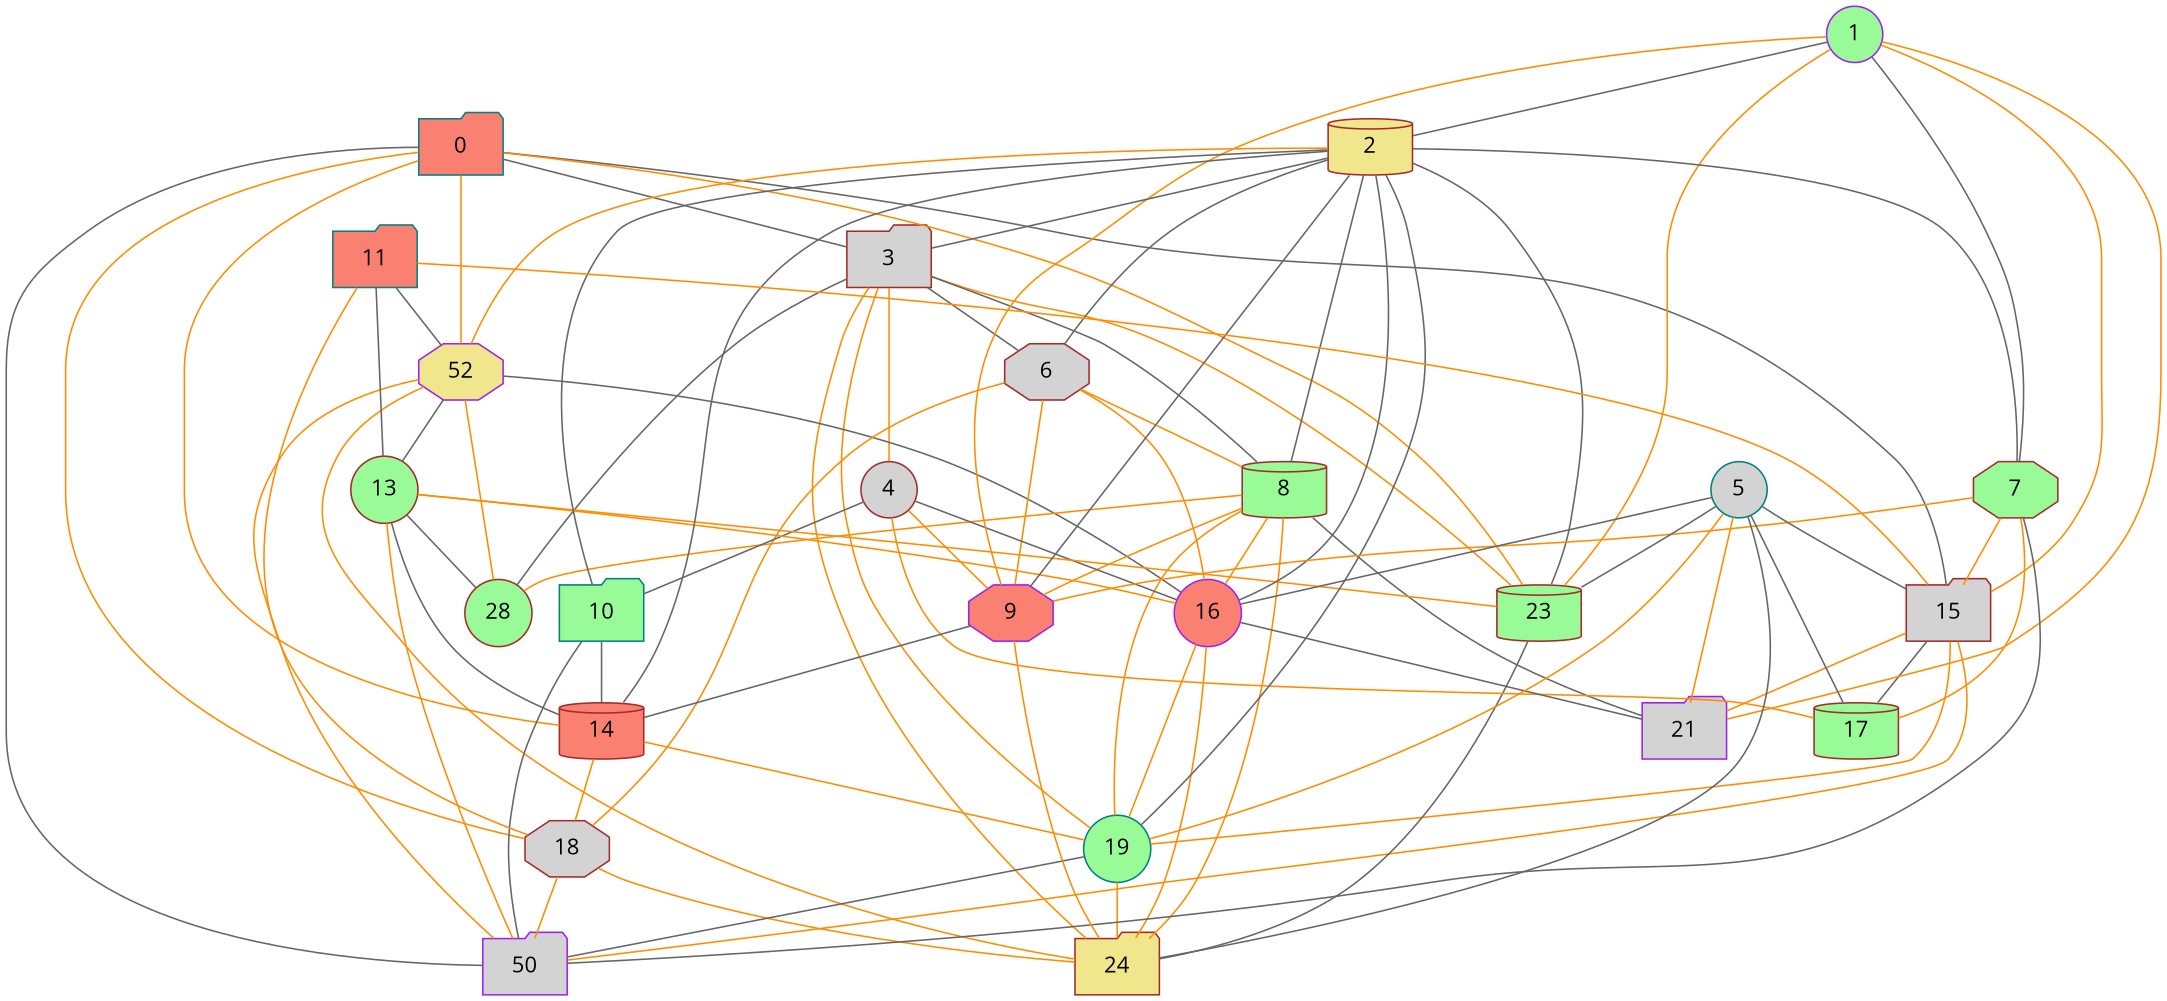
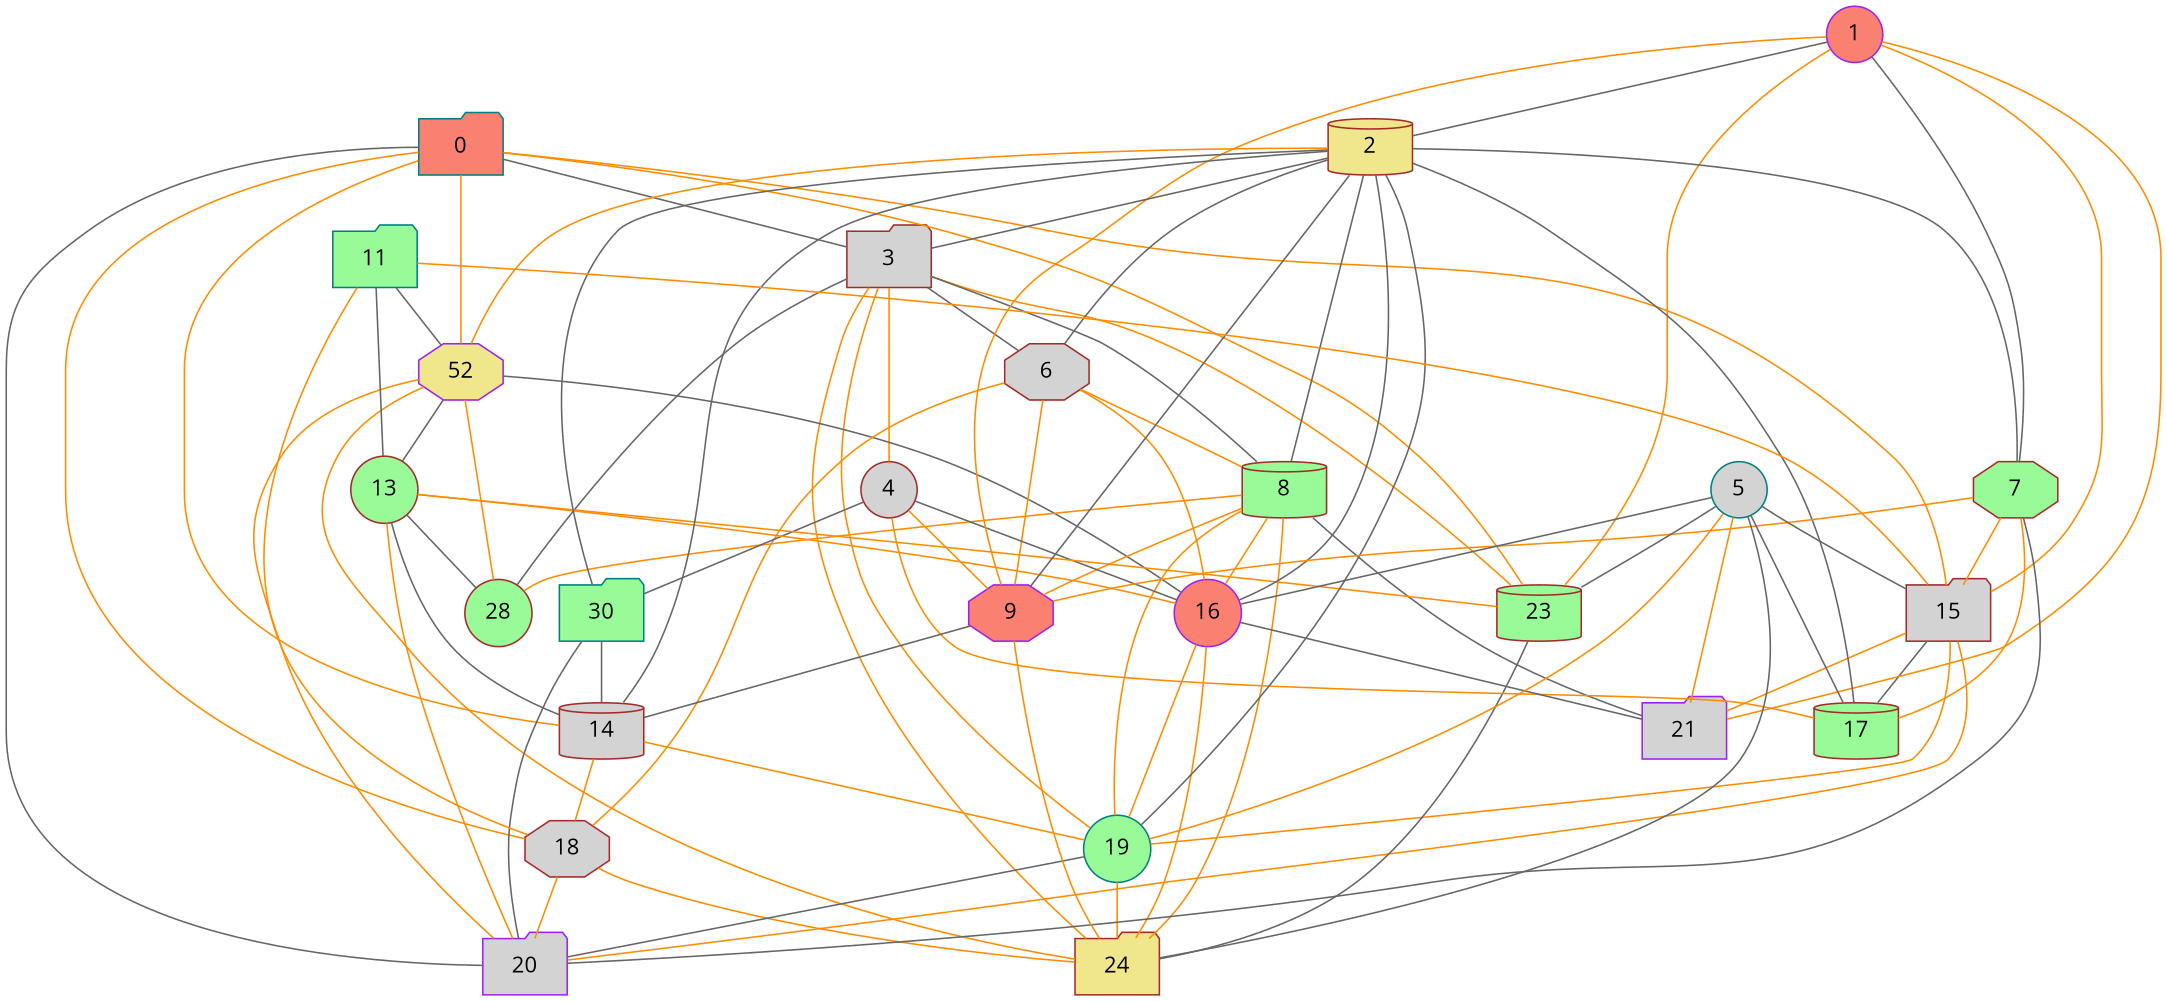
node "1": fillcolor palegreen -> salmon
edge "0" -- "15": color gray40 -> darkorange
node "11": fillcolor salmon -> palegreen
edge "2" -- "23": now "2" -- "17"
node "10": label "10" -> "30"
node "14": fillcolor salmon -> lightgrey
node "50": label "50" -> "20"
